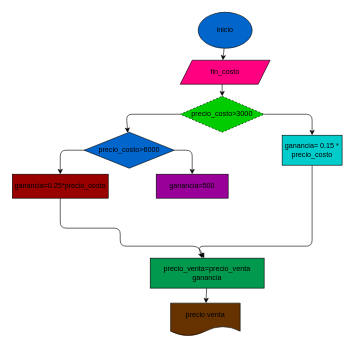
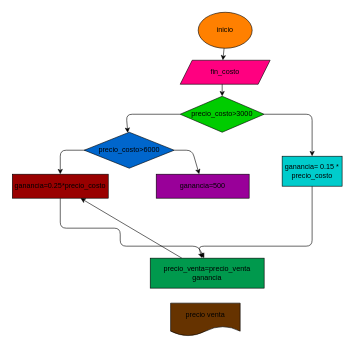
node "inicio": fillcolor #0066cc -> #ff8000
node "precio_costo>3000": style dashed -> solid
node "ganancia= 0.15 * precio_costo": moved (312, 150) -> (312, 171)
node "ganancia=500": size 72x24 -> 93x24
edge "precio_venta=precio_venta ganancia" -> "precio venta": now "precio_venta=precio_venta ganancia" -> "ganancia=0.25*precio_costo"
